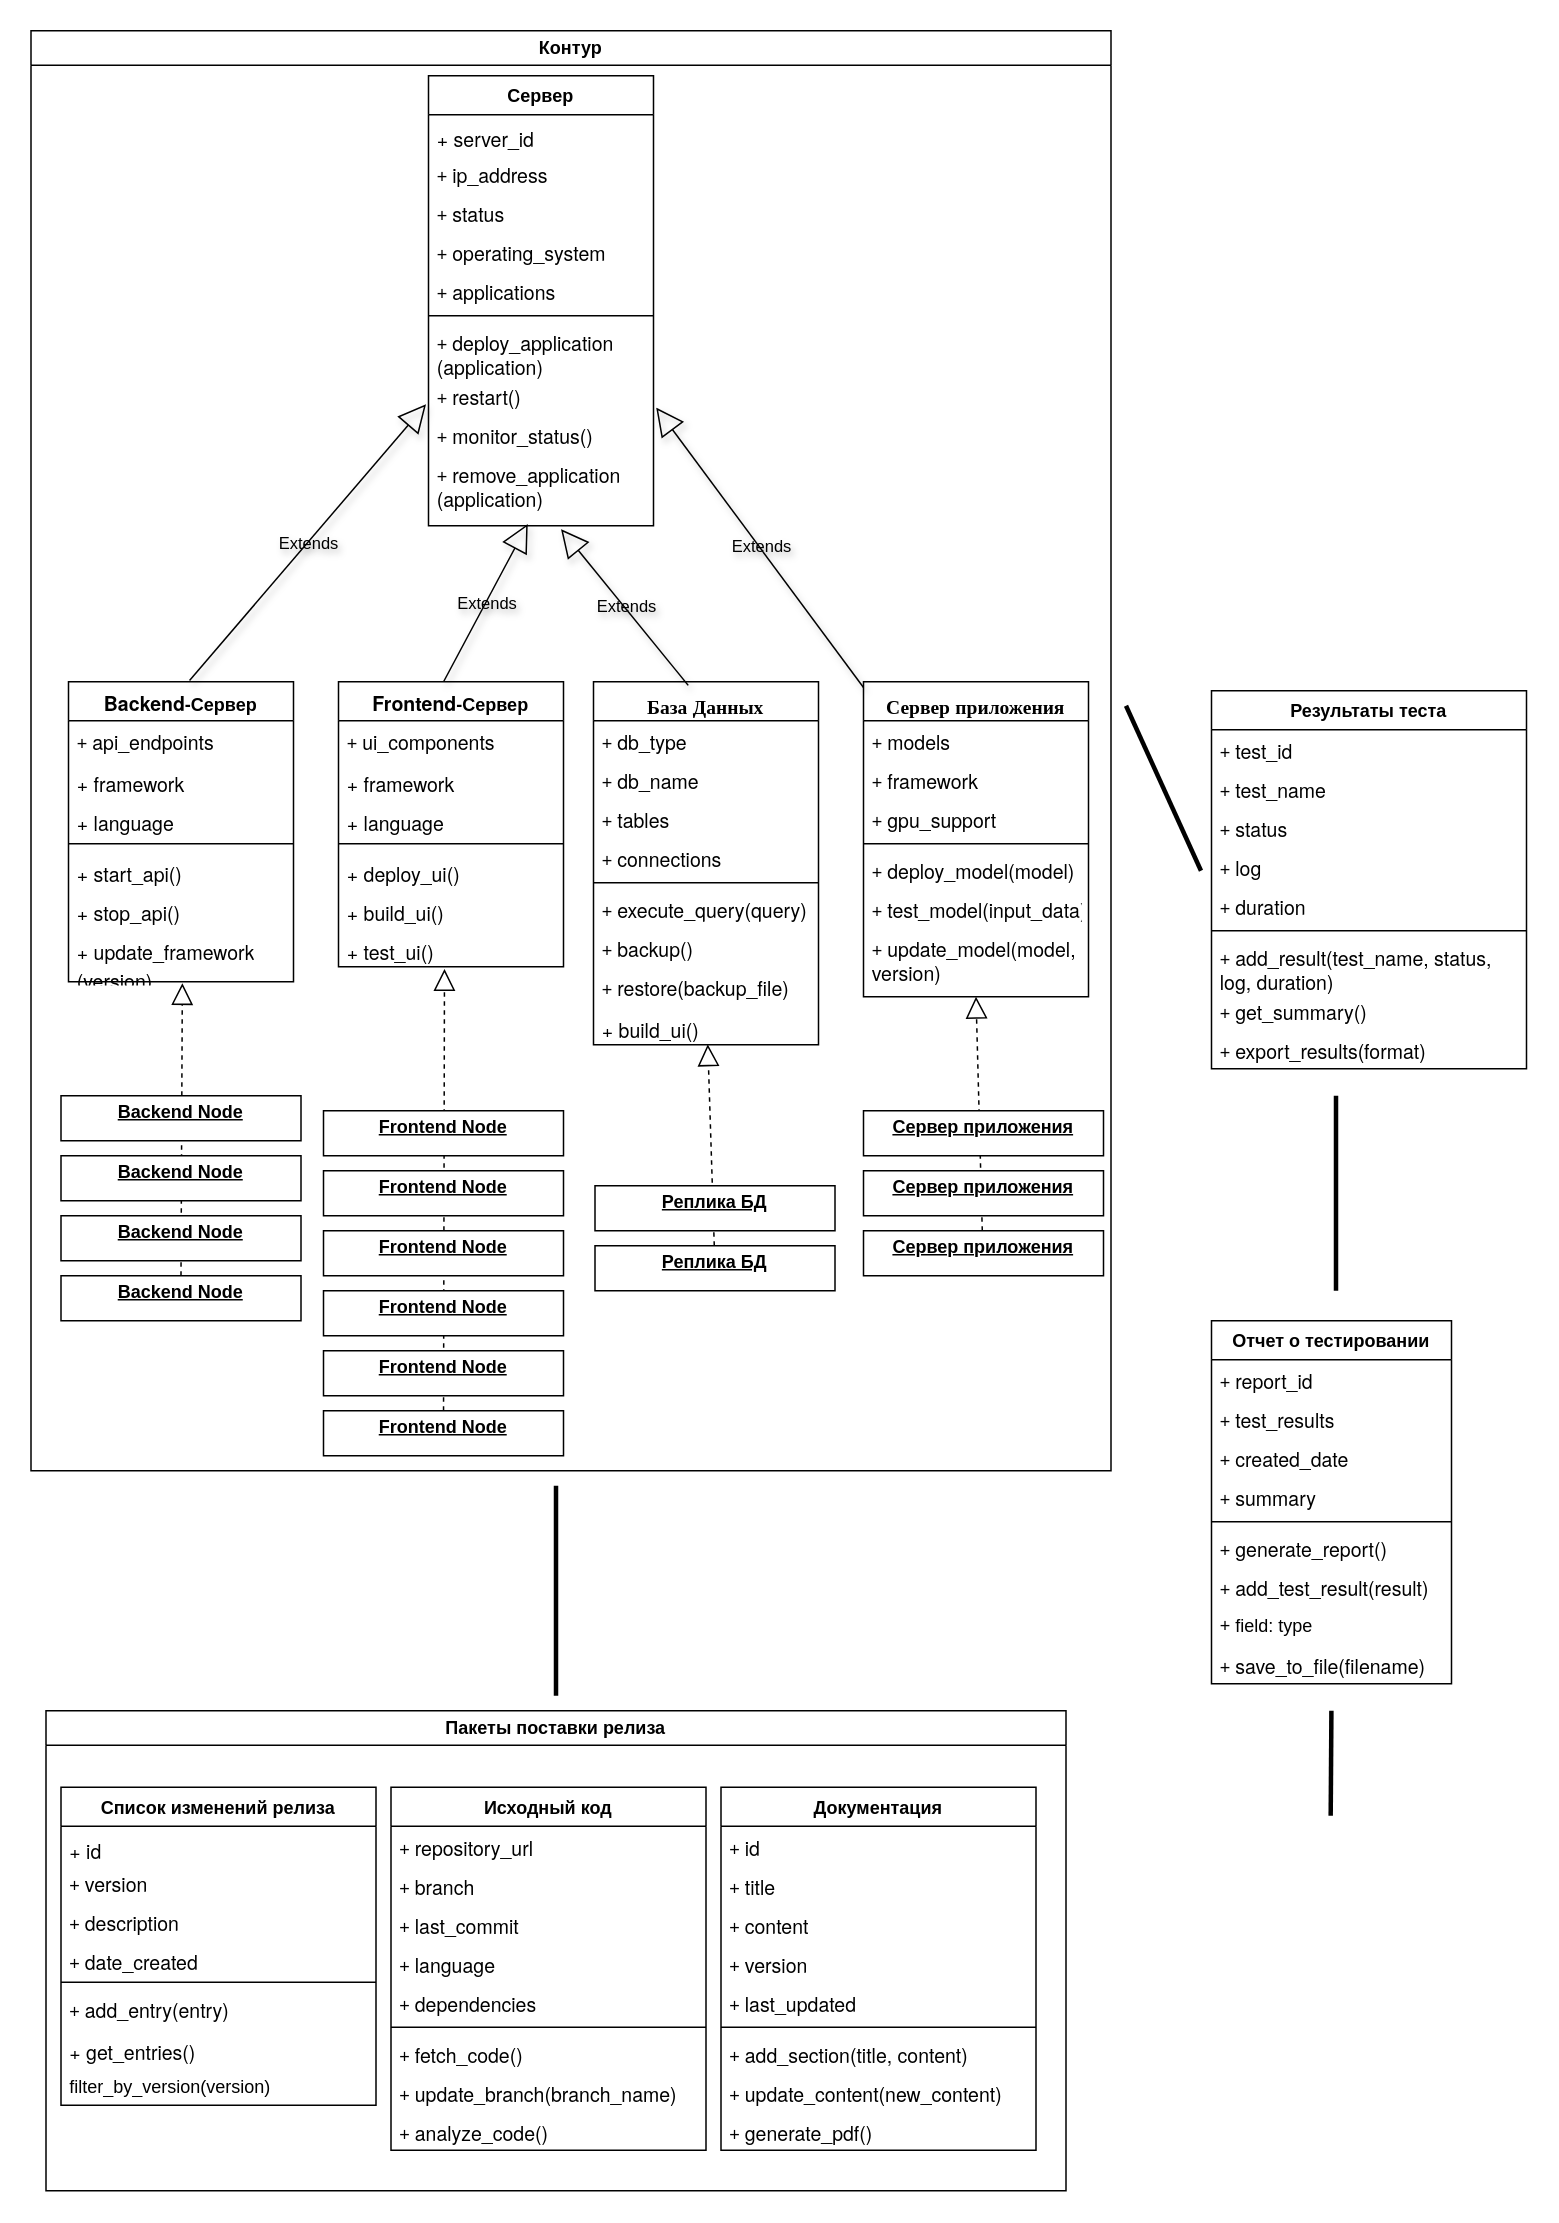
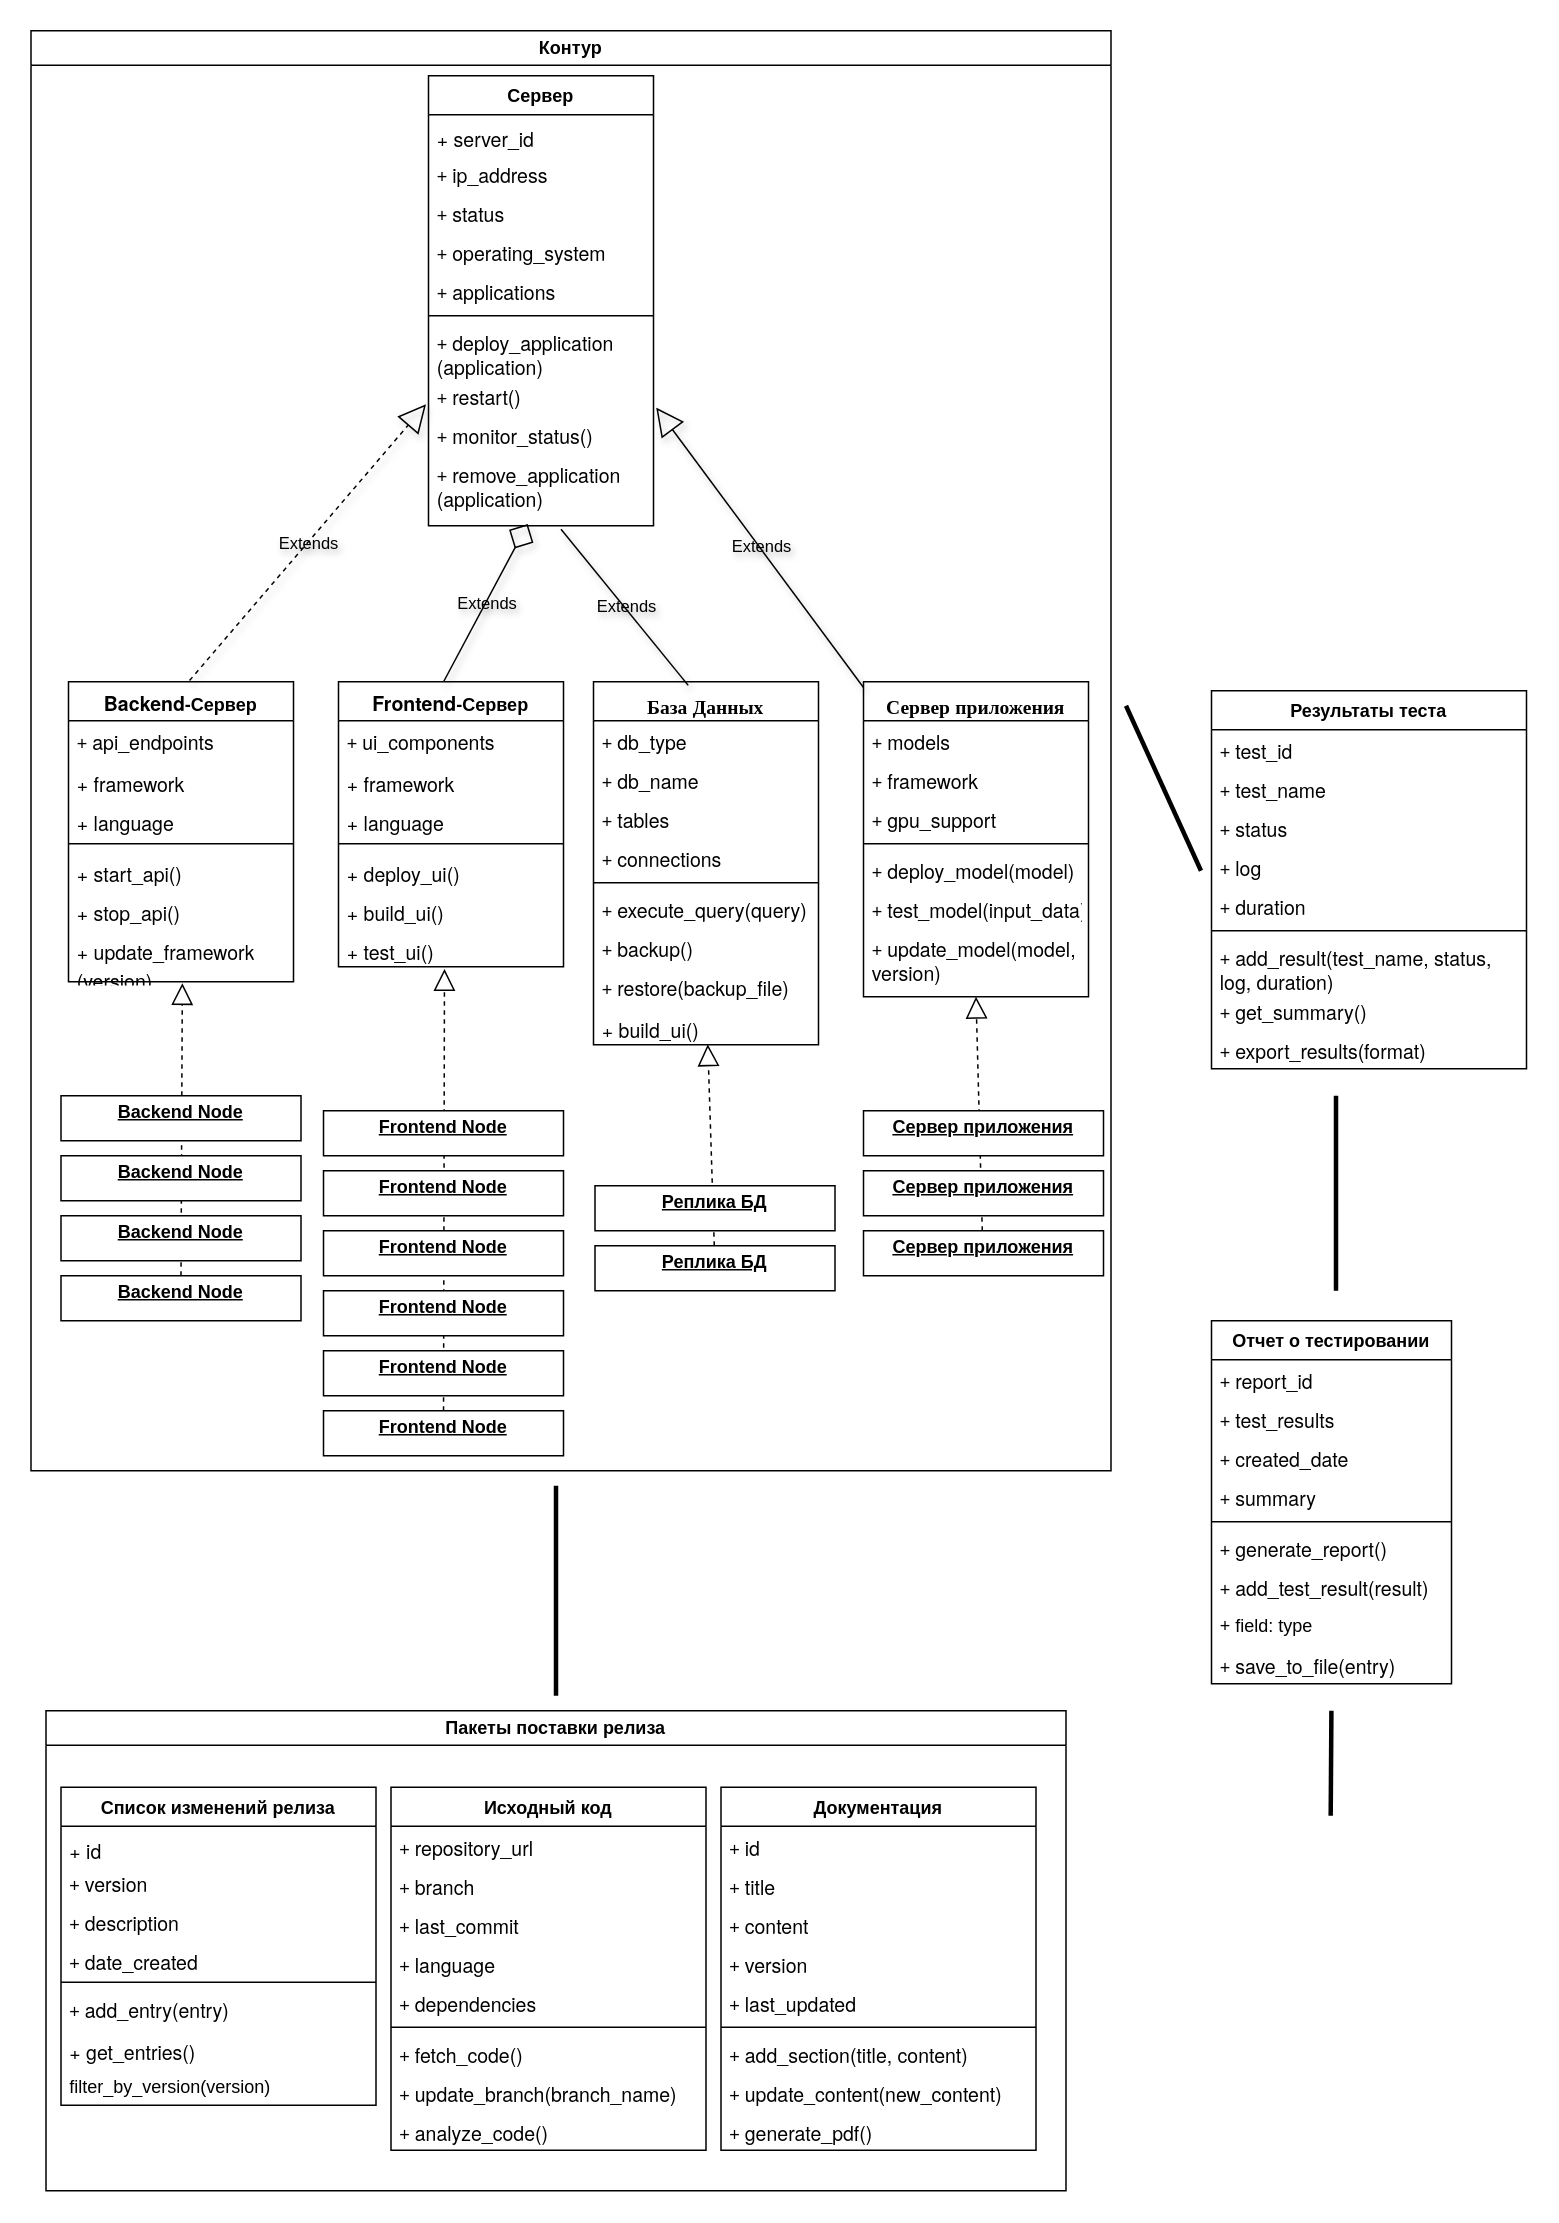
edge "Frontend-Сервер" -> "+ remove_application (application)": arrowhead block -> diamond
edge "База Данных" -> "+ remove_application (application)": arrowhead block -> none
edge "Backend-Сервер" -> "+ restart()": style solid -> dashed
node "+ save_to_file(filename)": label "+ save_to_file(filename)" -> "+ save_to_file(entry)"
